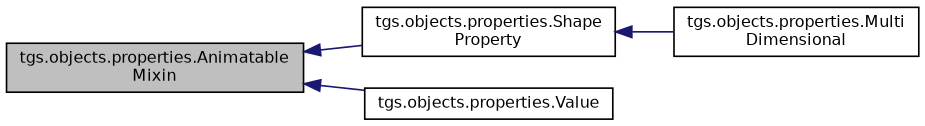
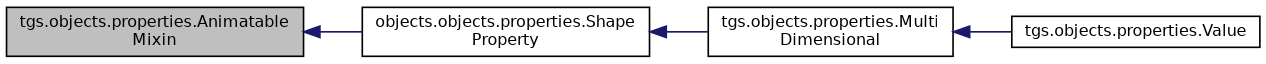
node "tgs.objects.properties.Shape Property": label "tgs.objects.properties.Shape Property" -> "objects.objects.properties.Shape Property"
edge "tgs.objects.properties.Value" -> "tgs.objects.properties.Animatable Mixin": now "tgs.objects.properties.Value" -> "tgs.objects.properties.Multi Dimensional"
